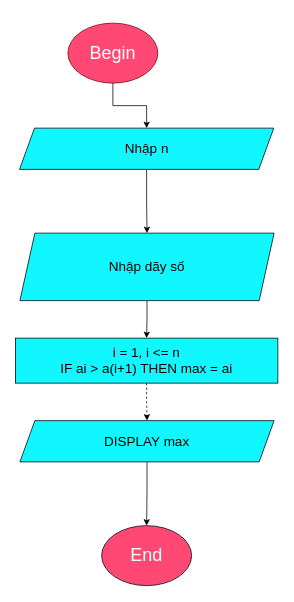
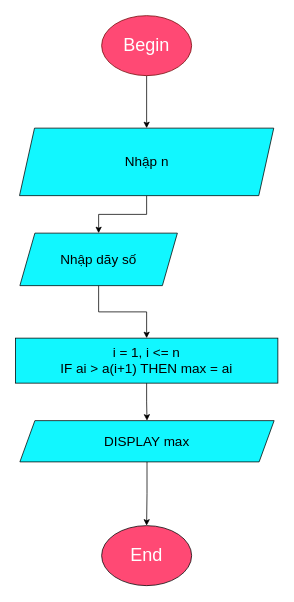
node "Begin": moved (113, 53) -> (147, 45)
node "Nhập n": size 254x41 -> 254x68
node "Nhập dãy số": size 254x68 -> 158x53
edge "i = 1, i <= n IF ai > a(i+1) THEN max = ai" -> "DISPLAY max": style dashed -> solid
